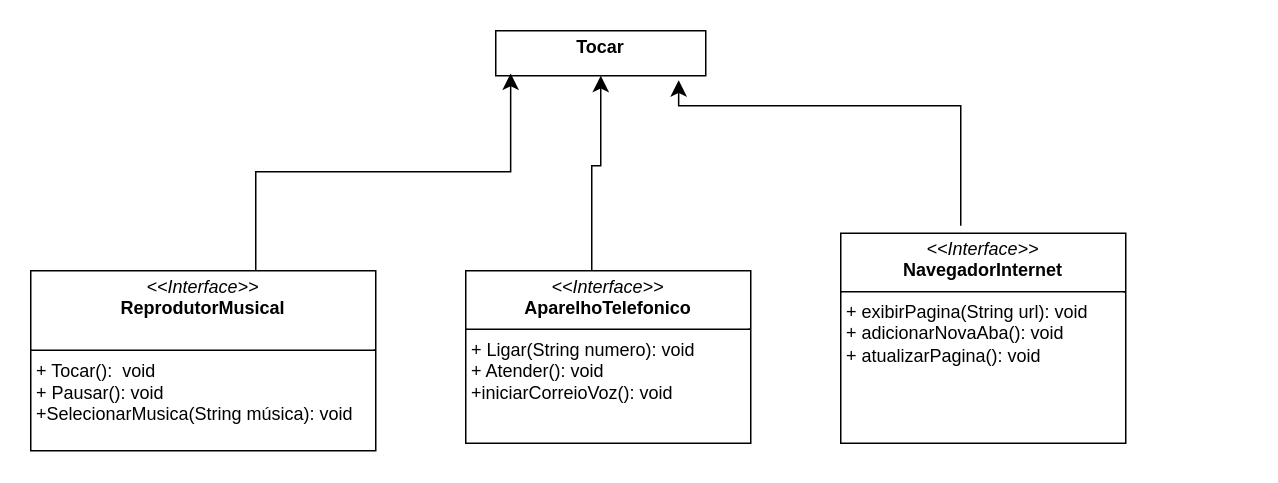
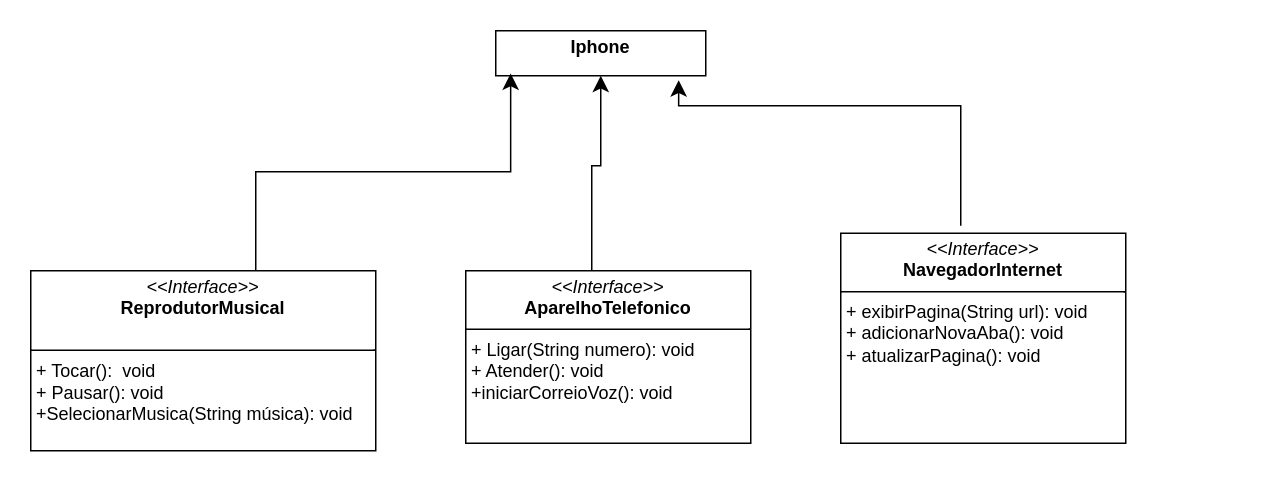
node "Tocar": label "Tocar" -> "Iphone"
